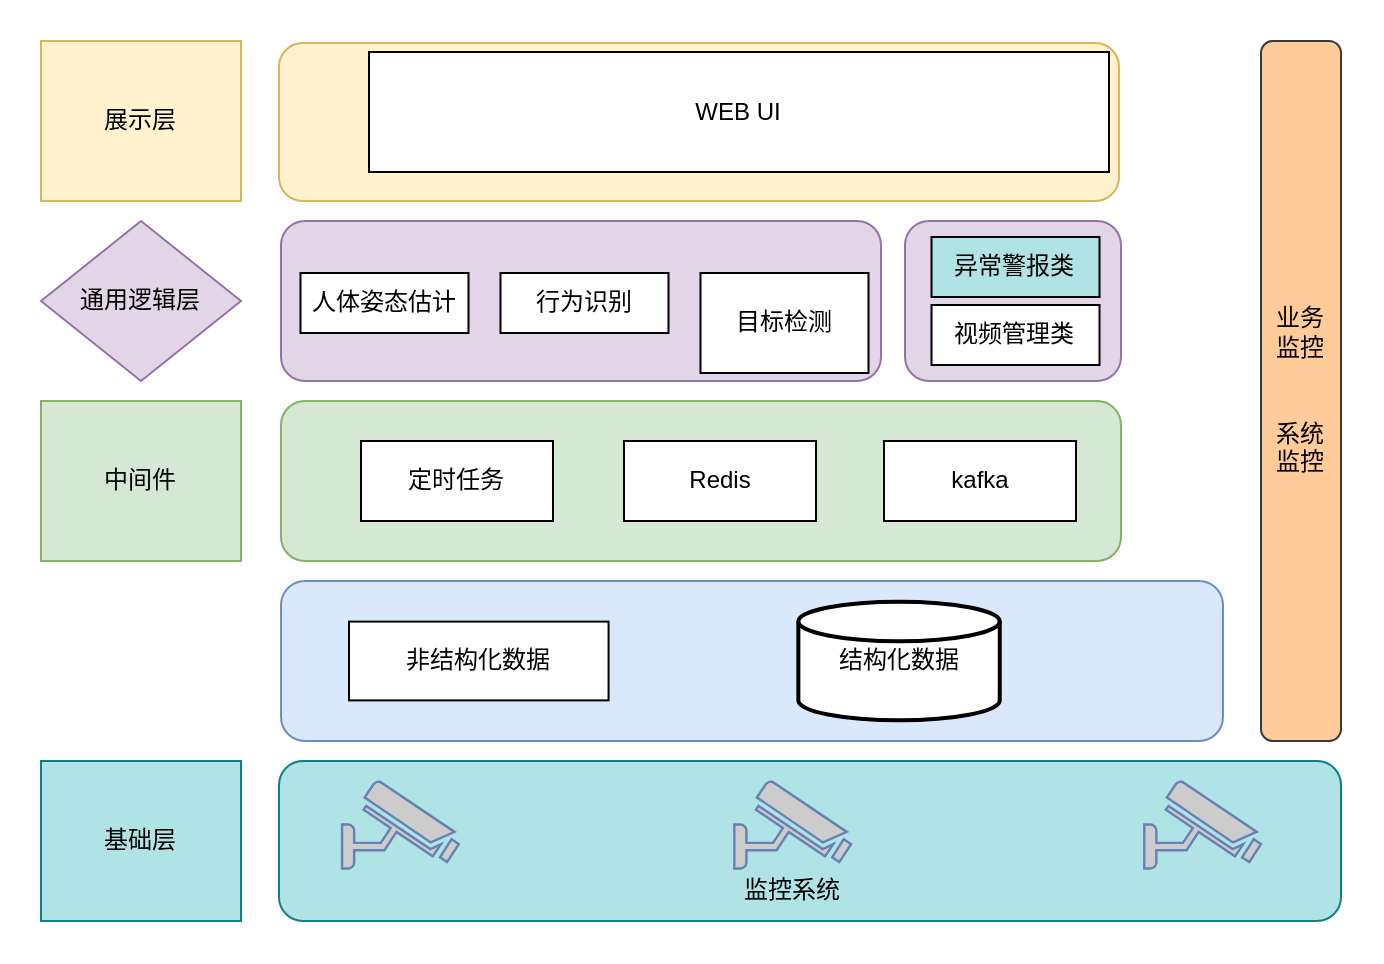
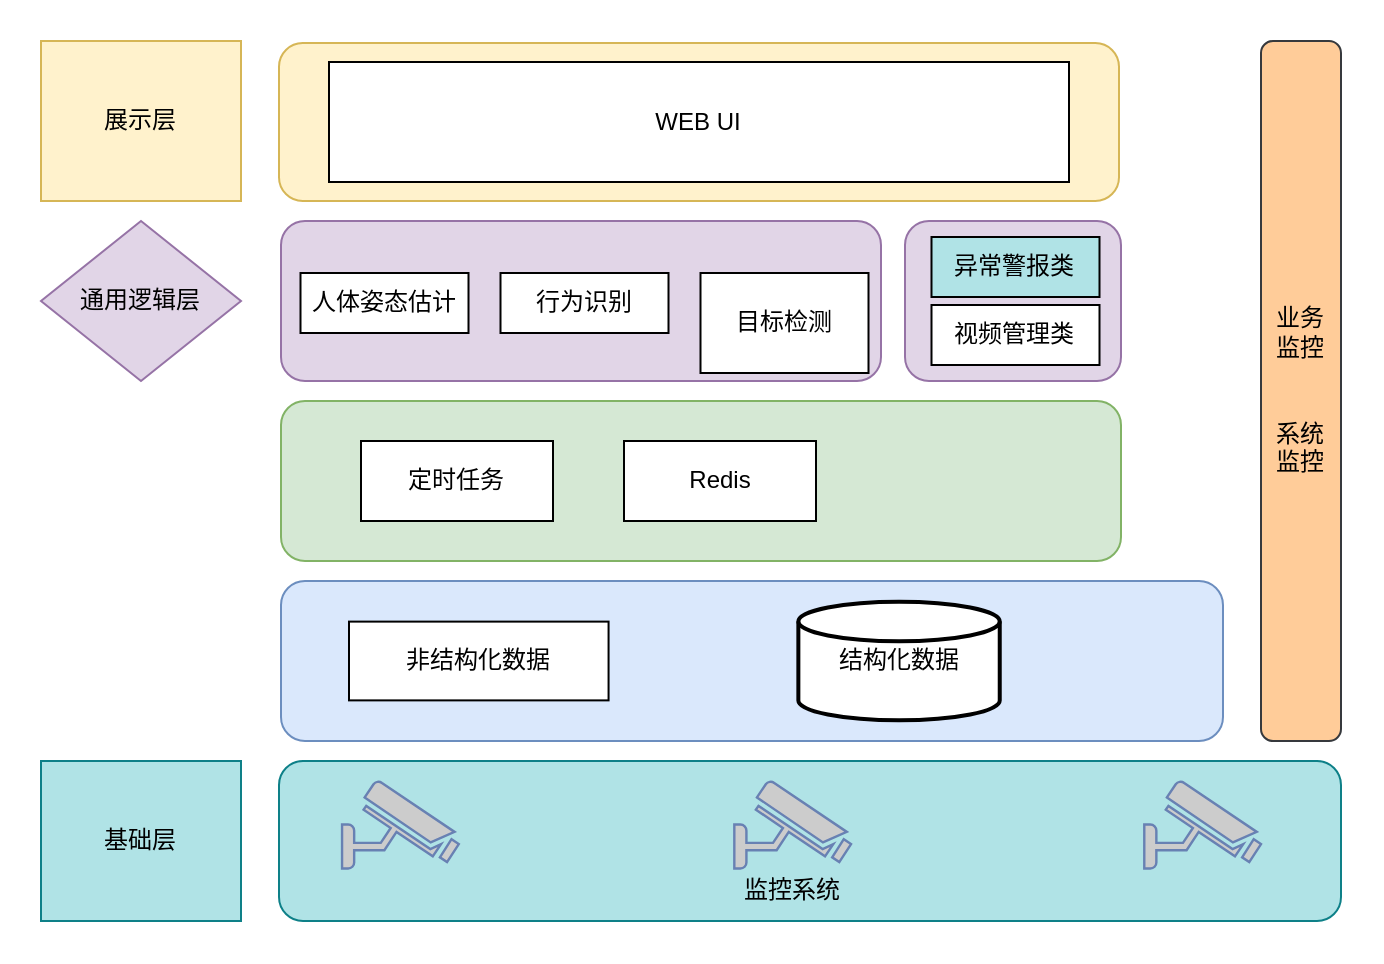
node "WEB UI": moved (739, 112) -> (699, 122)
node "中间件": removed
node "kafka": removed
